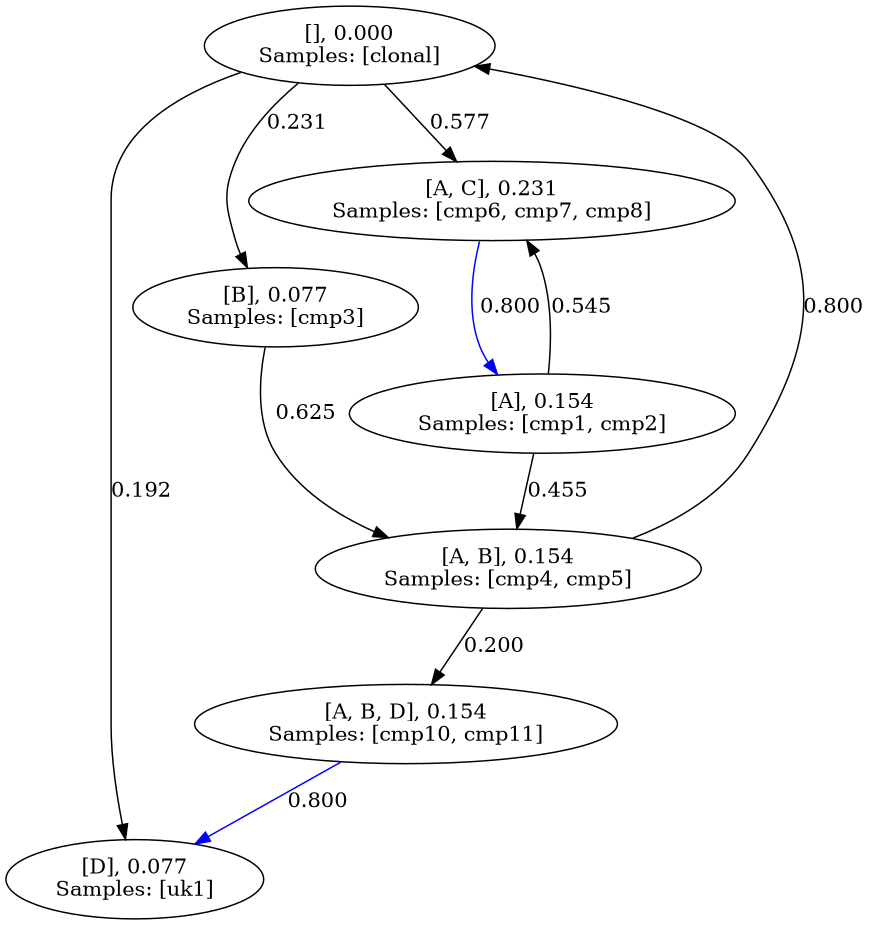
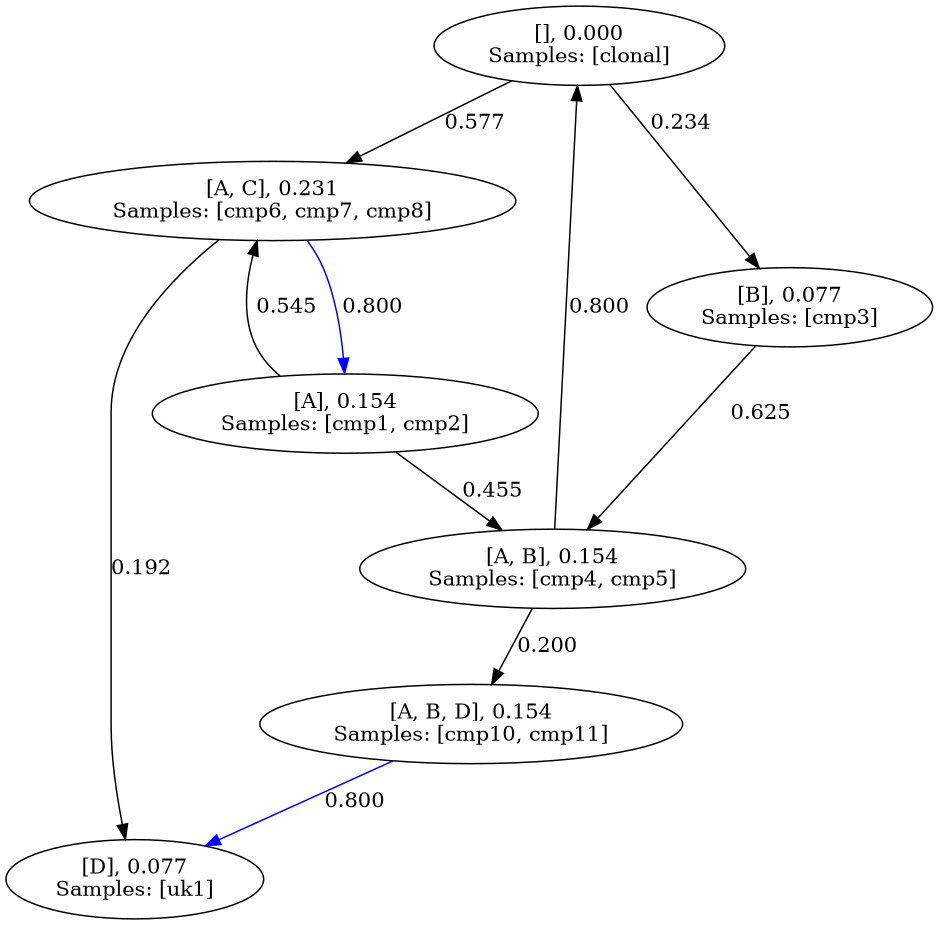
edge "[], 0.000 Samples: [clonal]" -> "[B], 0.077 Samples: [cmp3]": label "0.231" -> "0.234"
edge "[], 0.000 Samples: [clonal]" -> "[D], 0.077 Samples: [uk1]": now "[A, C], 0.231 Samples: [cmp6, cmp7, cmp8]" -> "[D], 0.077 Samples: [uk1]"
